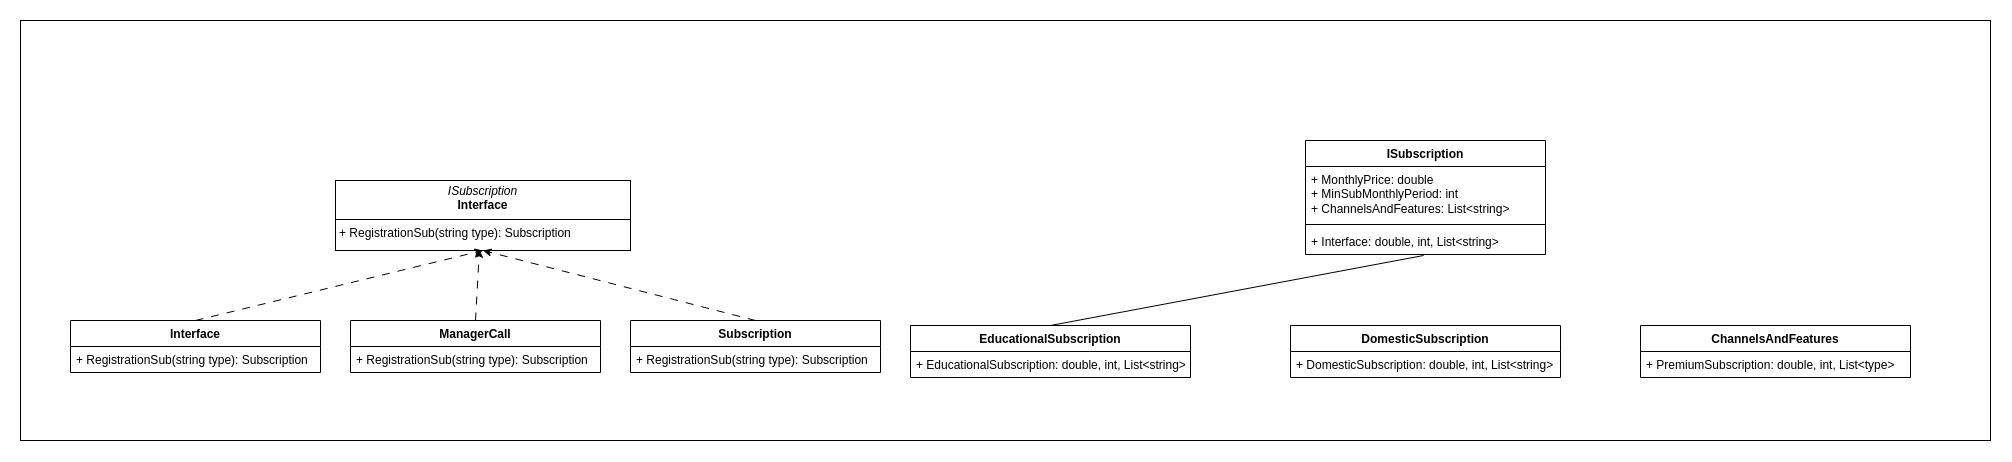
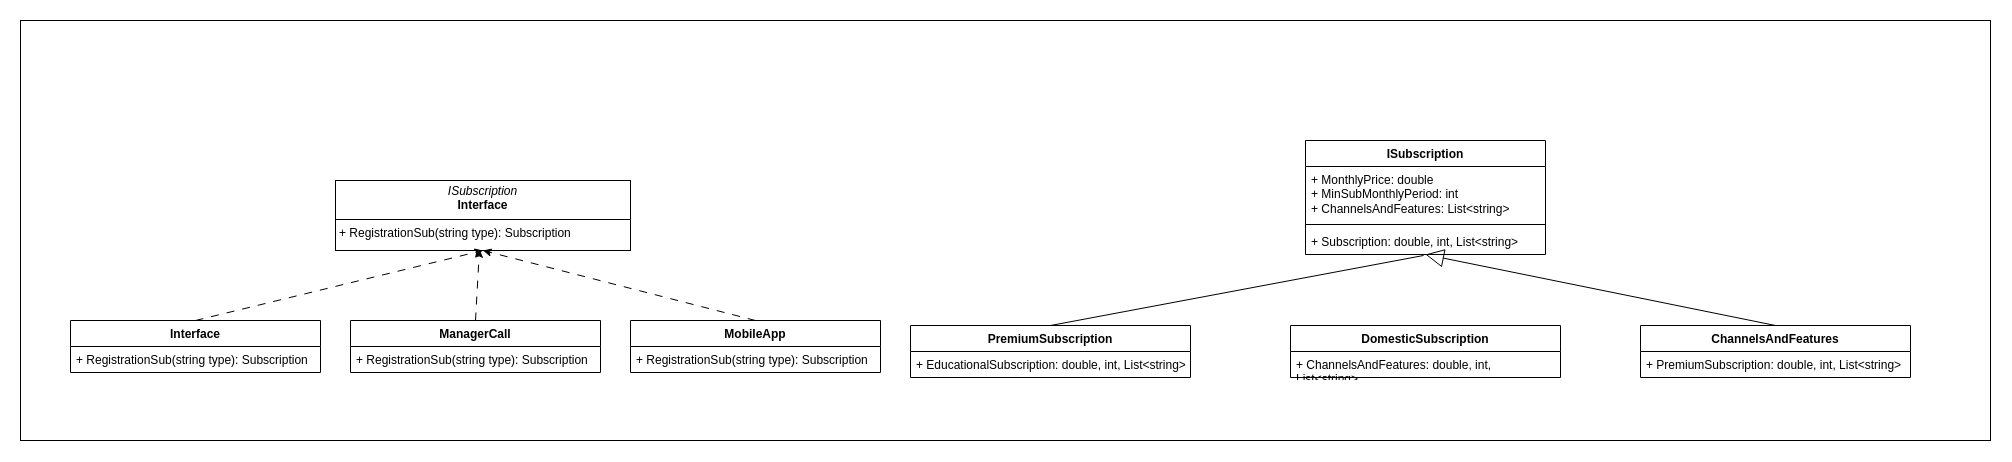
node "+ Interface: double, int, List<string>": label "+ Interface: double, int, List<string>" -> "+ Subscription: double, int, List<string>"
edge "ChannelsAndFeatures" -> "ISubscription": added
node "Subscription": label "Subscription" -> "MobileApp"
node "EducationalSubscription": label "EducationalSubscription" -> "PremiumSubscription"
node "+ DomesticSubscription: double, int, List<string>": label "+ DomesticSubscription: double, int, List<string>" -> "+ ChannelsAndFeatures: double, int, List<string>"
node "+ PremiumSubscription: double, int, List<type>": label "+ PremiumSubscription: double, int, List<type>" -> "+ PremiumSubscription: double, int, List<string>"
